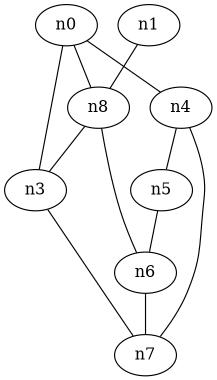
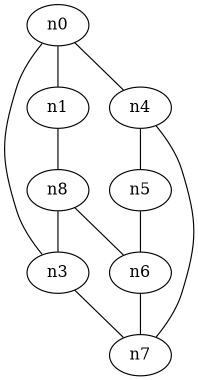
edge "n0" -- "n8": now "n0" -- "n1"
